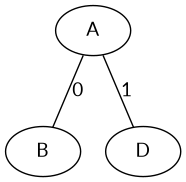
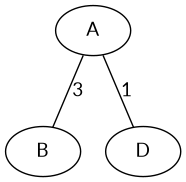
edge "A" -- "B": label "0" -> "3"
